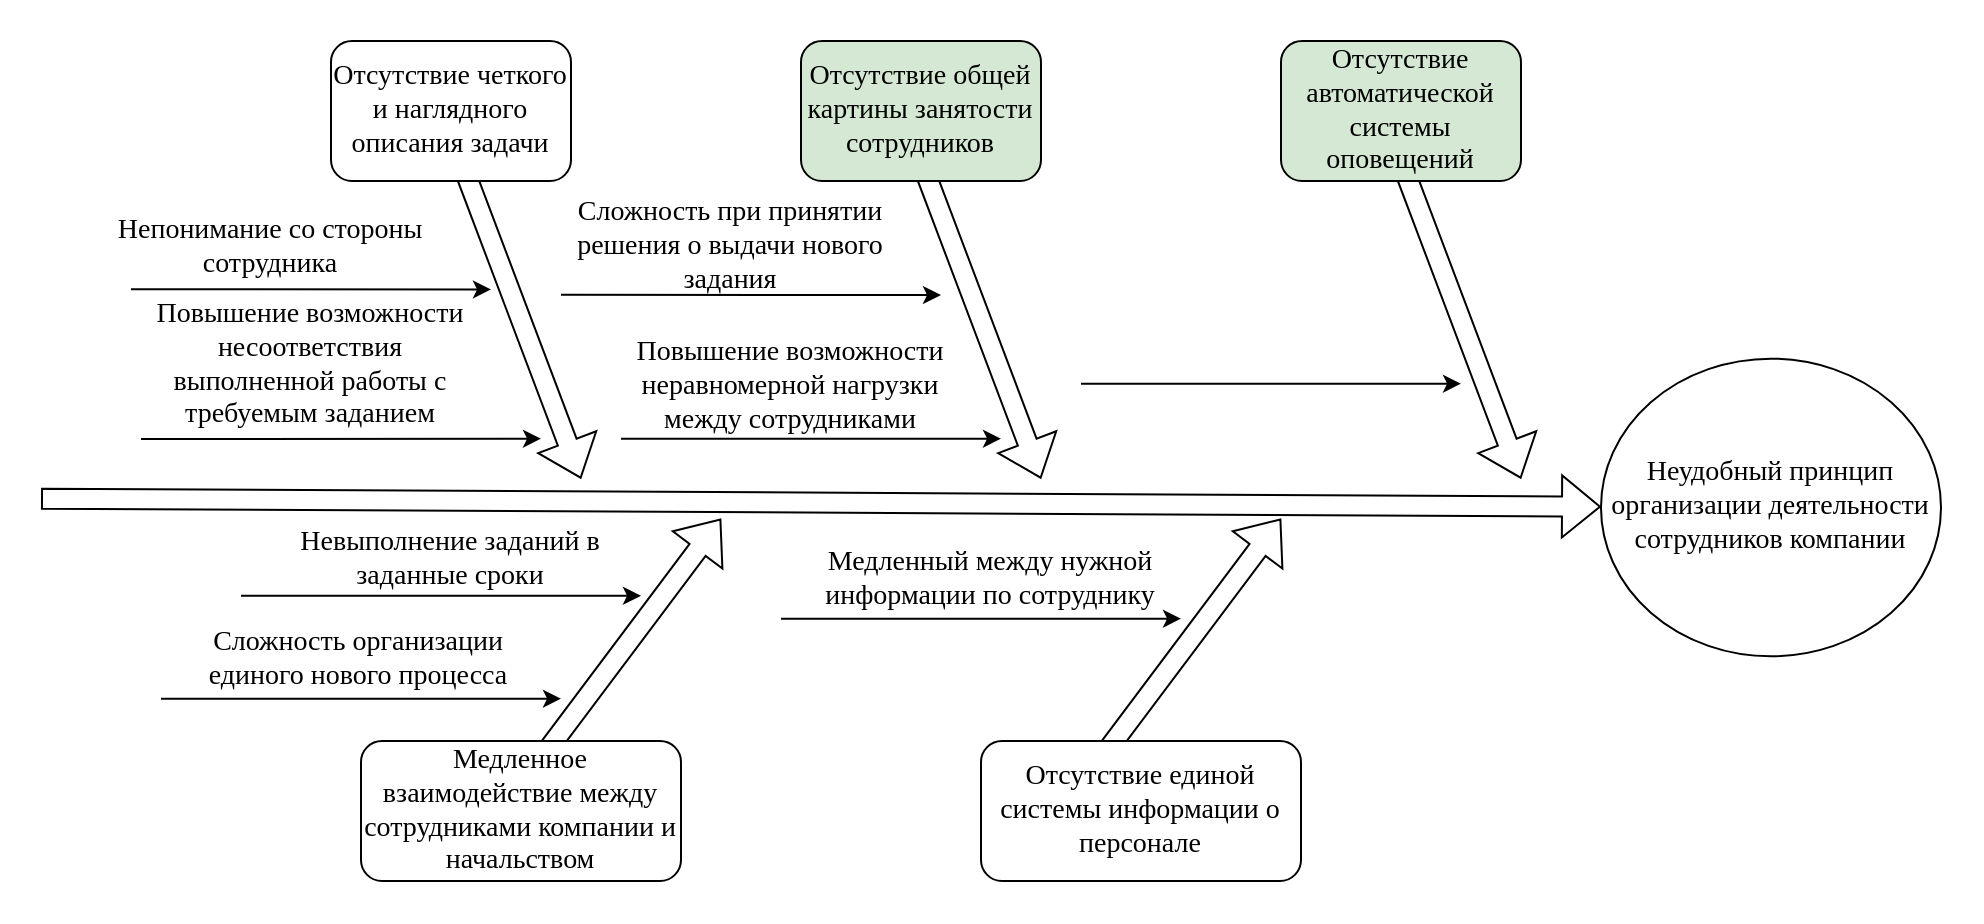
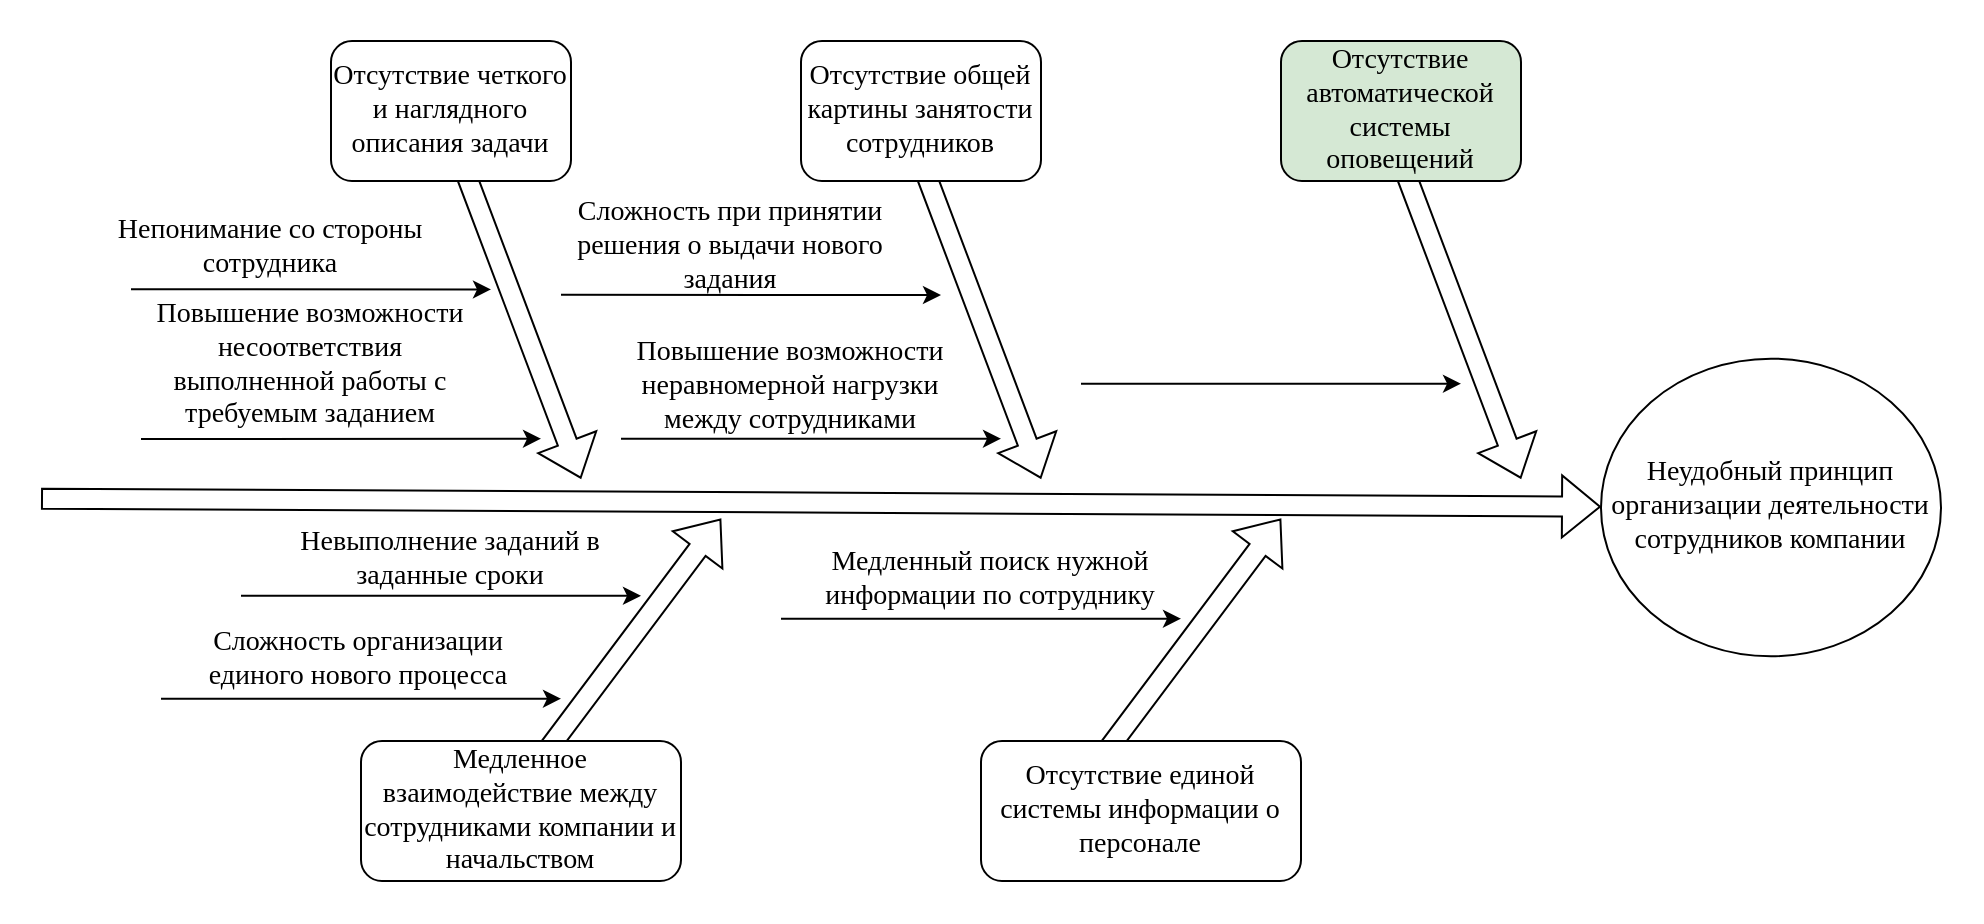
node "Отсутствие общей картины занятости сотрудников": fillcolor #d5e8d4 -> #ffffff
node "Медленный между нужной информации по сотруднику": label "Медленный между нужной информации по сотруднику" -> "Медленный поиск нужной информации по сотруднику"
